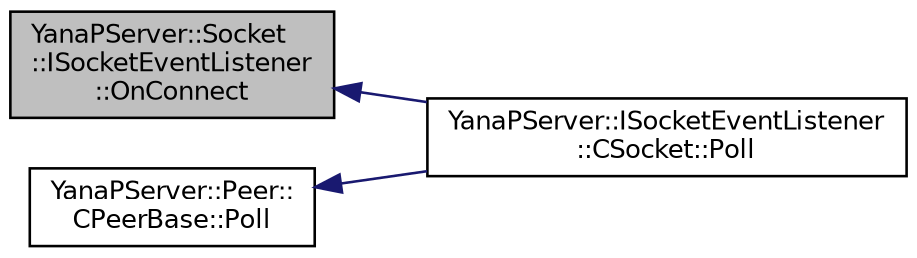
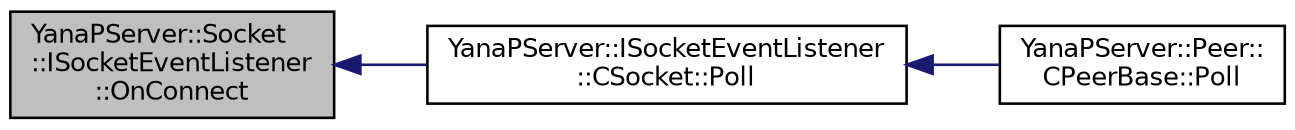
edge "YanaPServer::ISocketEventListener ::CSocket::Poll" -> "YanaPServer::Peer:: CPeerBase::Poll": reversed
